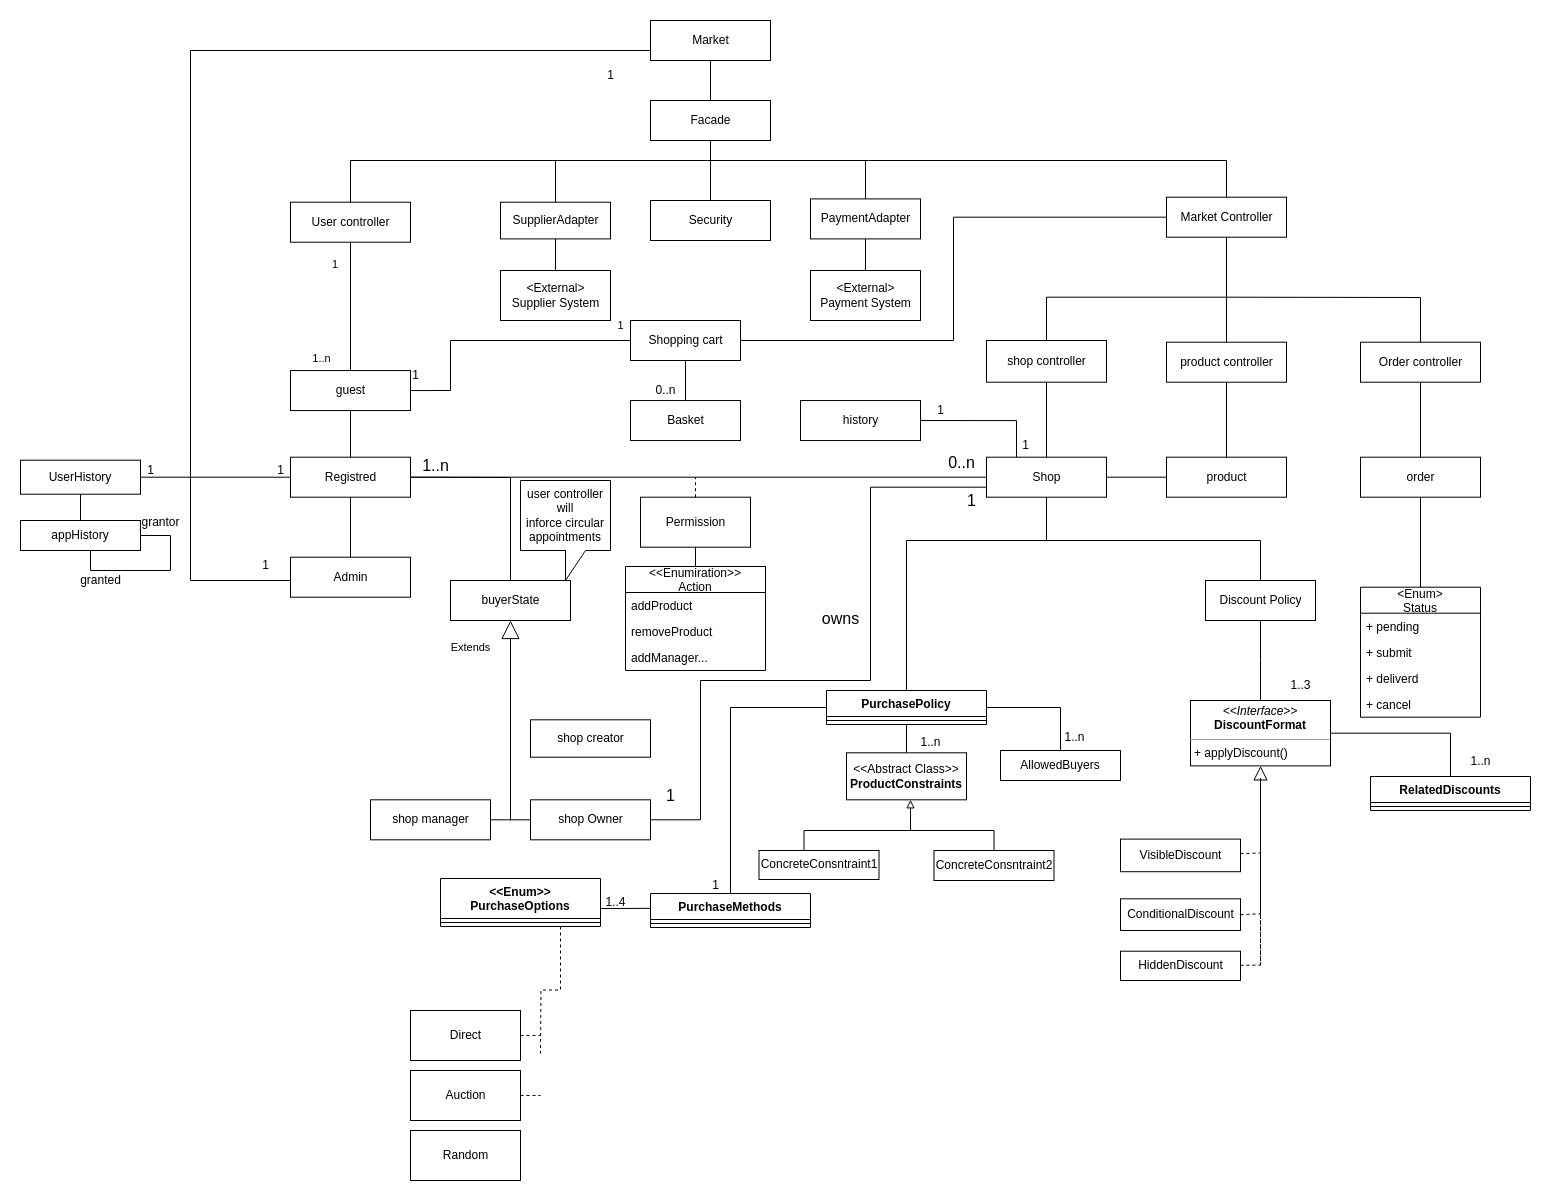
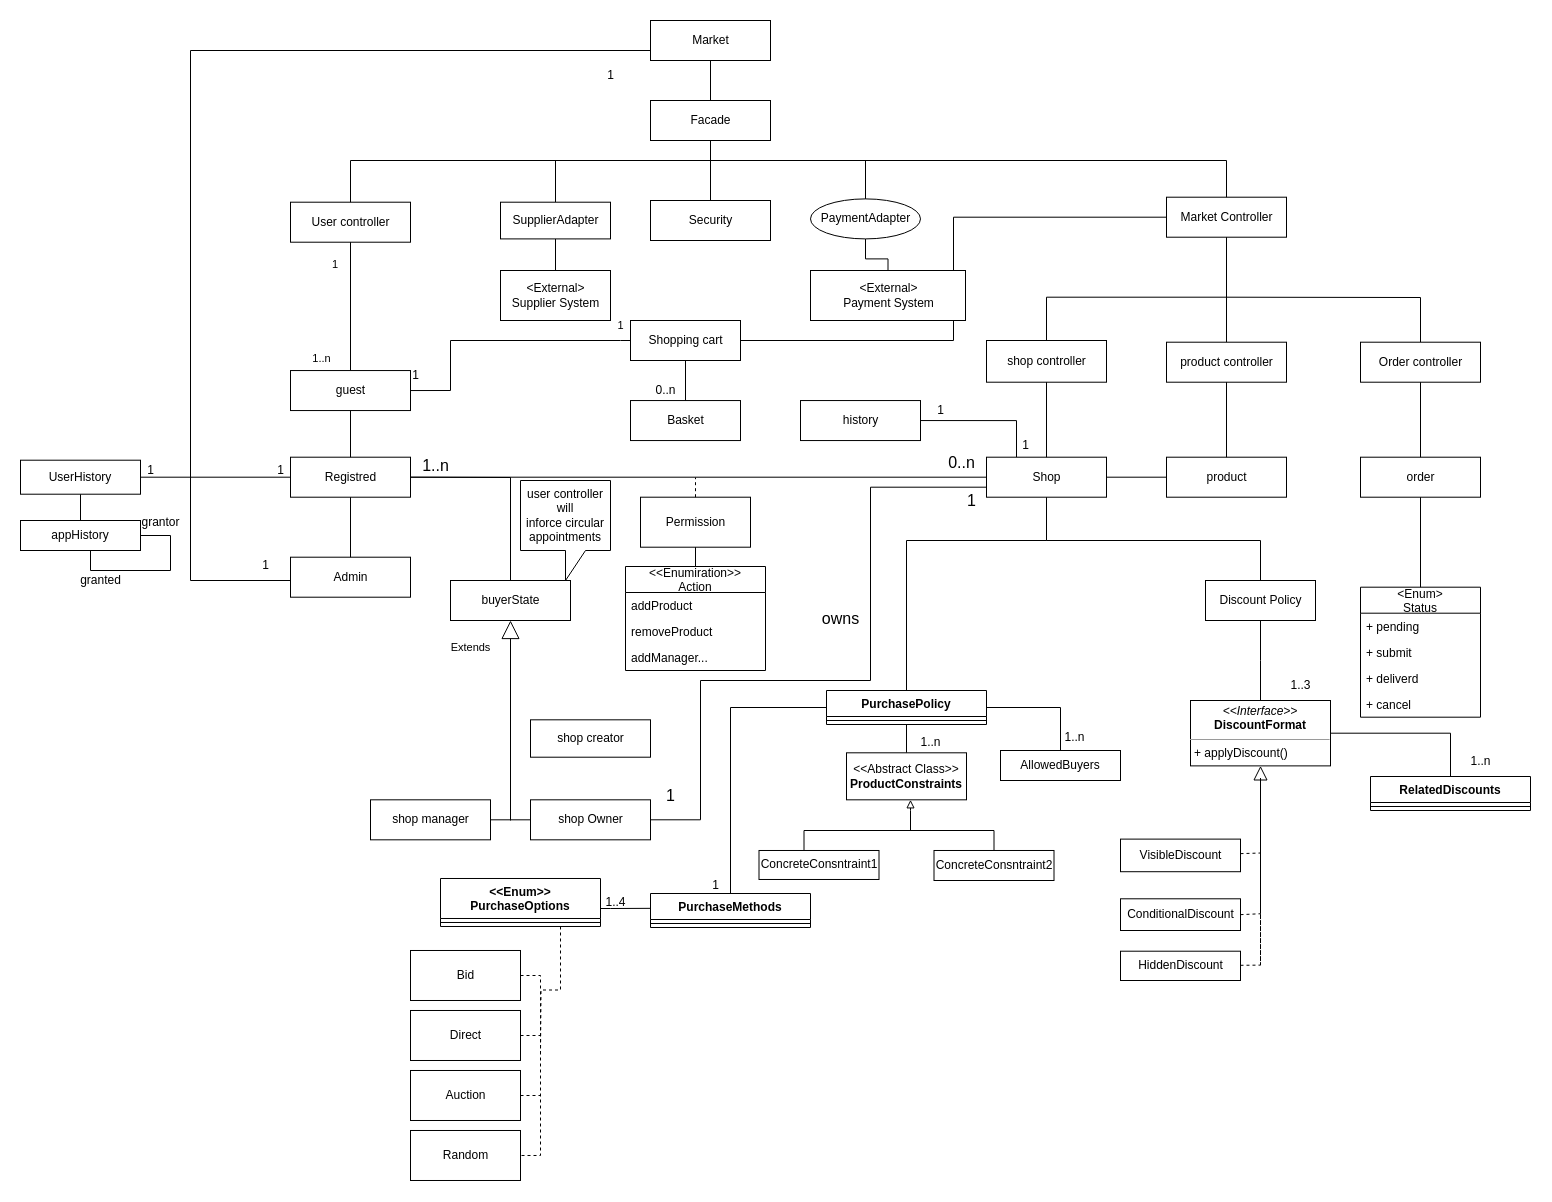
node "PaymentAdapter": shape rectangle -> ellipse
node "<External> Payment System": size 110x50 -> 155x50
node "Bid": added
edge "Bid" -- "Random": added
